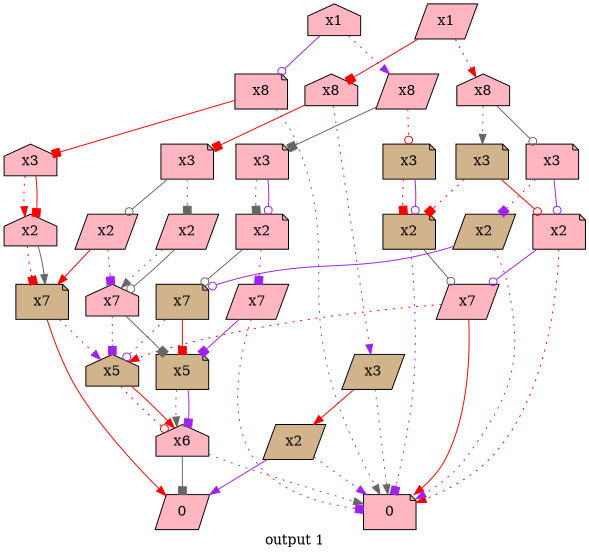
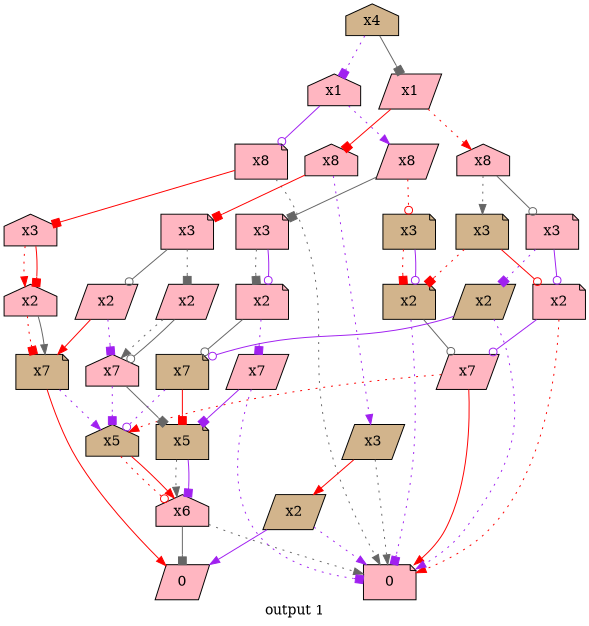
node "x4": added
